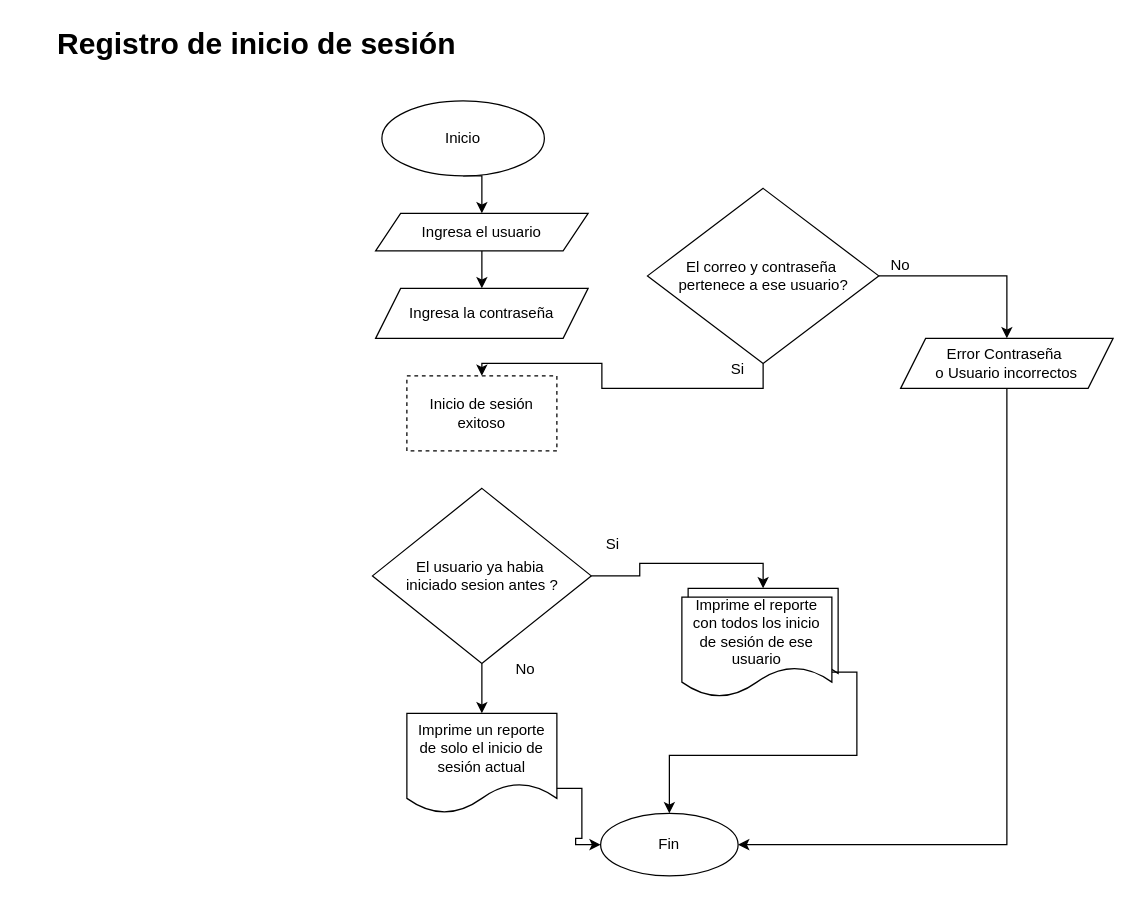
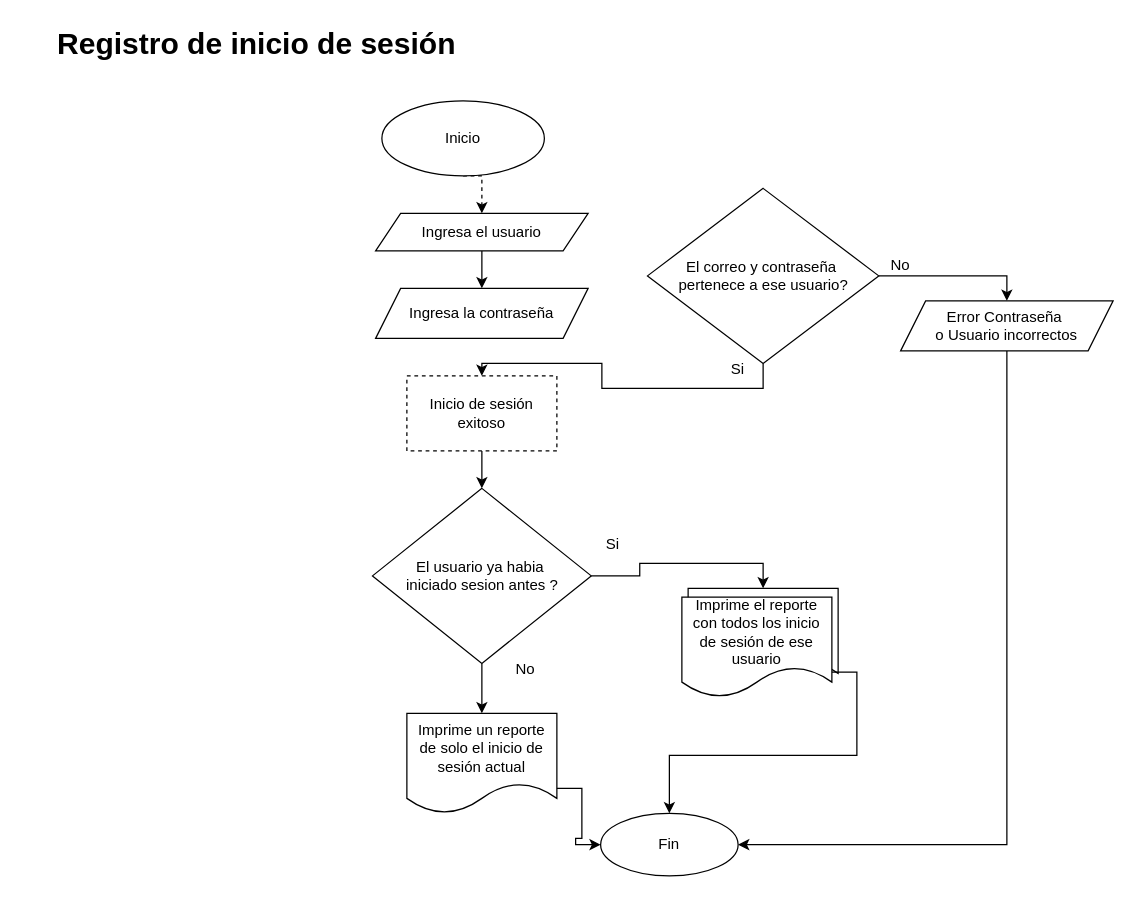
edge "Inicio" -> "Ingresa el usuario": style solid -> dashed
node "Error Contraseña o Usuario incorrectos": moved (1007, 363) -> (1007, 326)
edge "Inicio de sesión exitoso" -> "El usuario ya habia iniciado sesion antes ?": added
